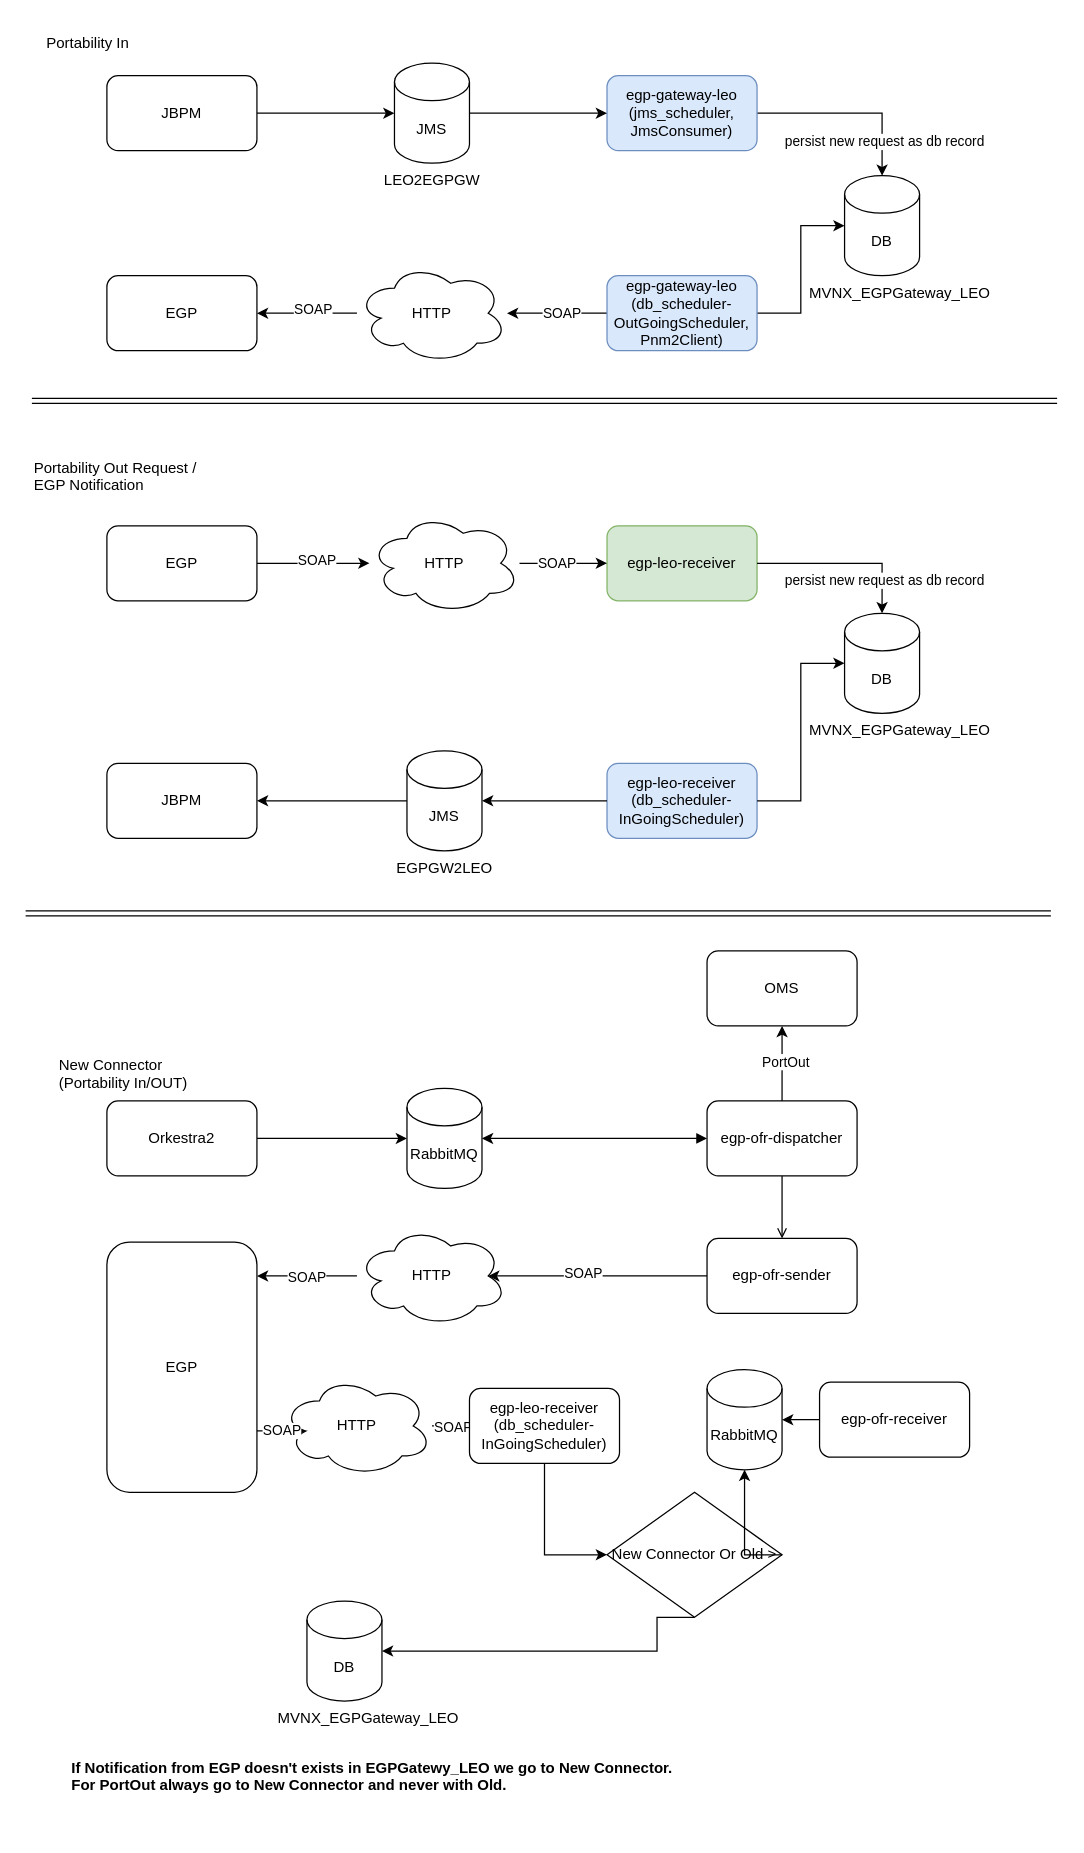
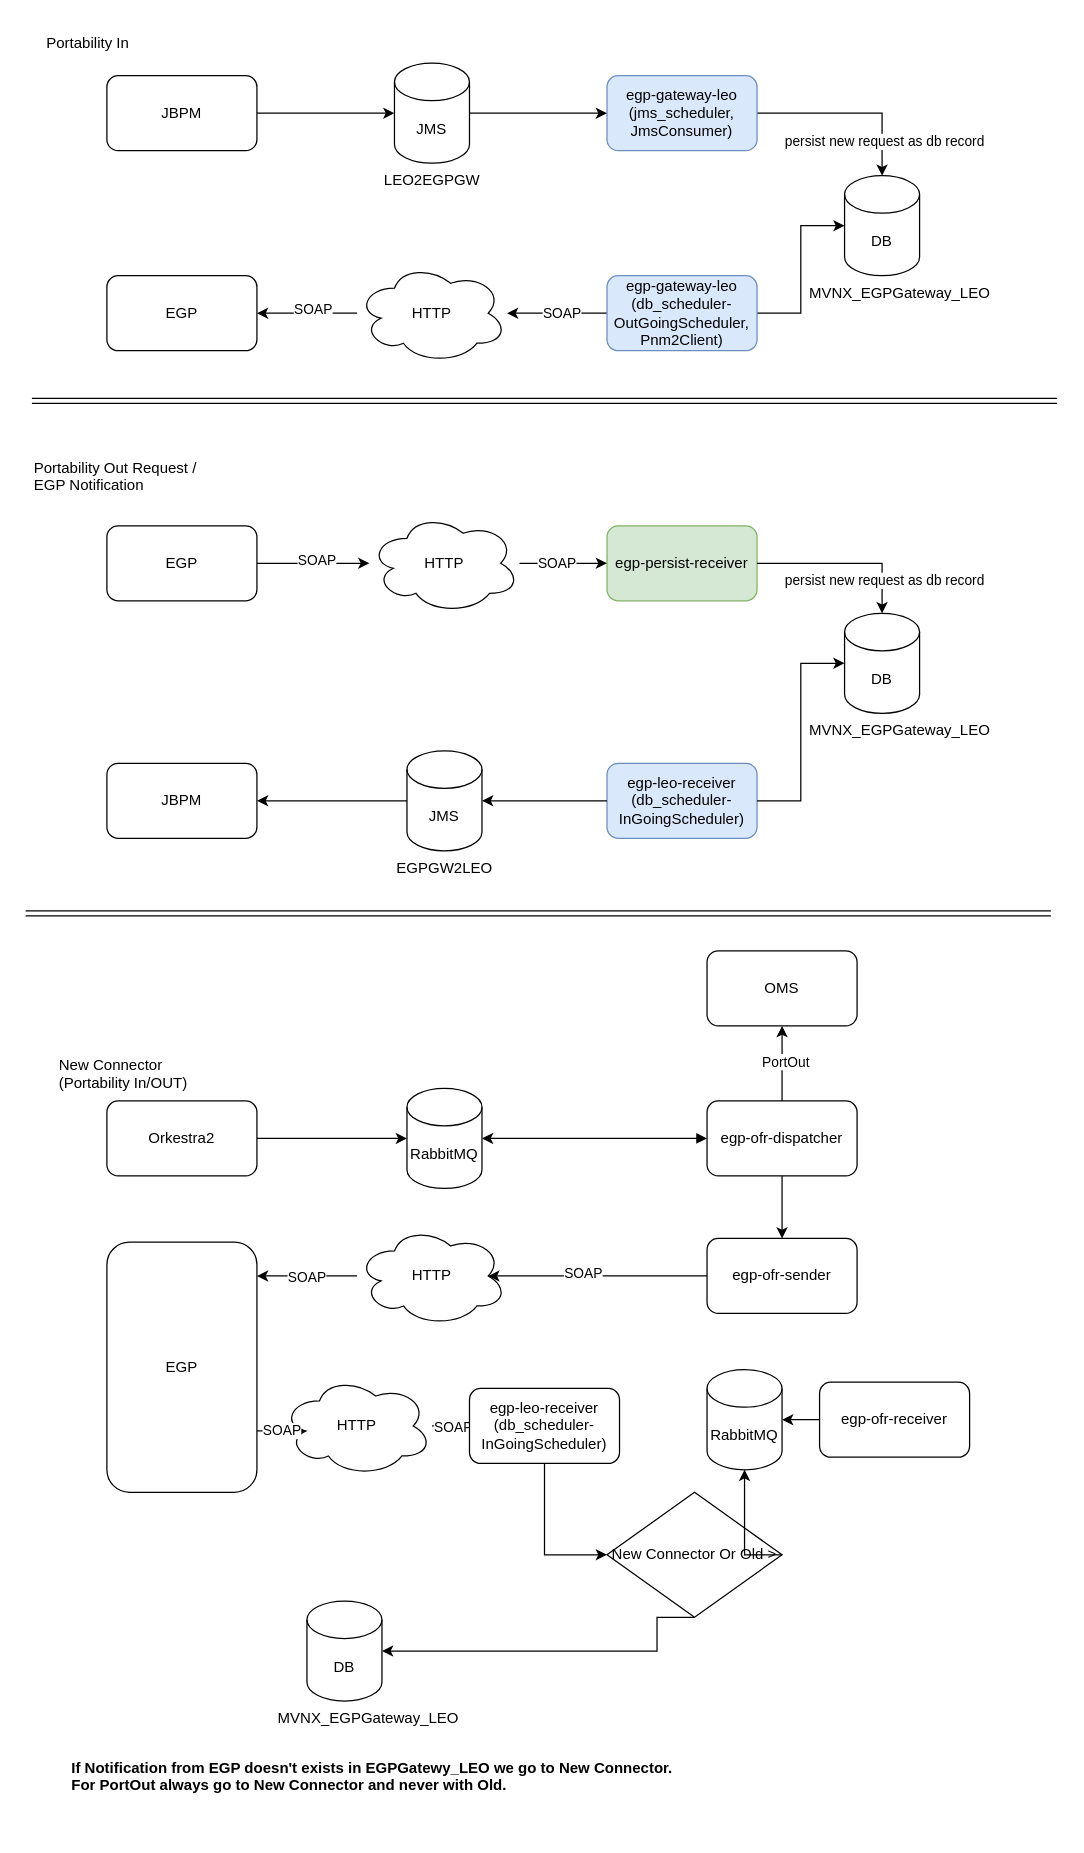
node "egp-leo-receiver": label "egp-leo-receiver" -> "egp-persist-receiver"
edge "egp-ofr-dispatcher" -> "egp-ofr-sender": arrowhead open -> classic
